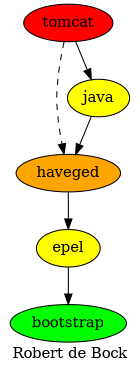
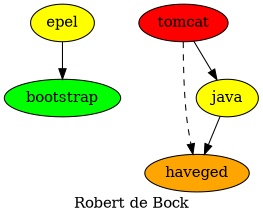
edge "haveged" -> "epel": removed
